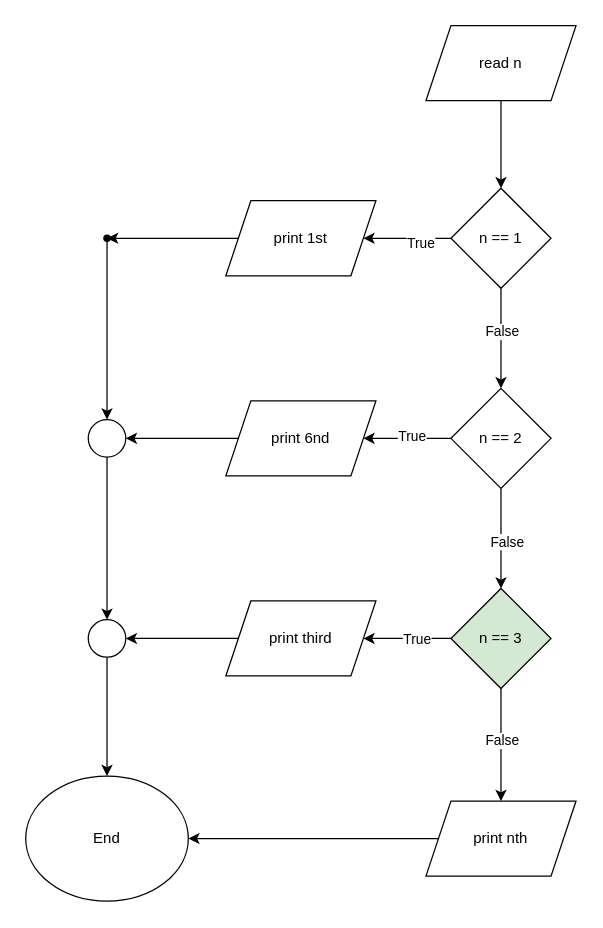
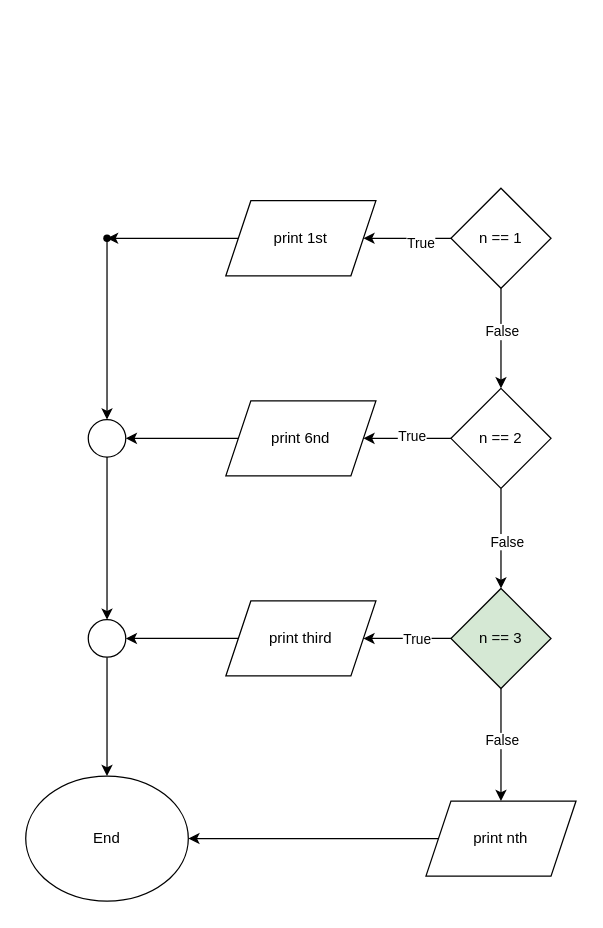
node "read n": removed
edge "read n" -> "n == 1": removed
